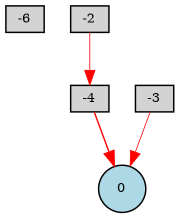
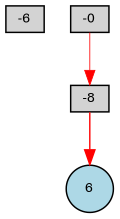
node "-2": label "-2" -> "-0"
node "-4": label "-4" -> "-8"
node "-3": removed
node "0": label "0" -> "6"
